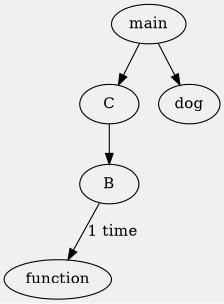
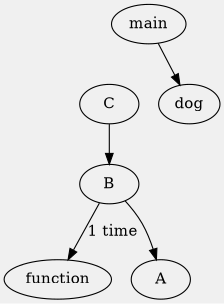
edge "main" -> "C": removed
node "A": added
